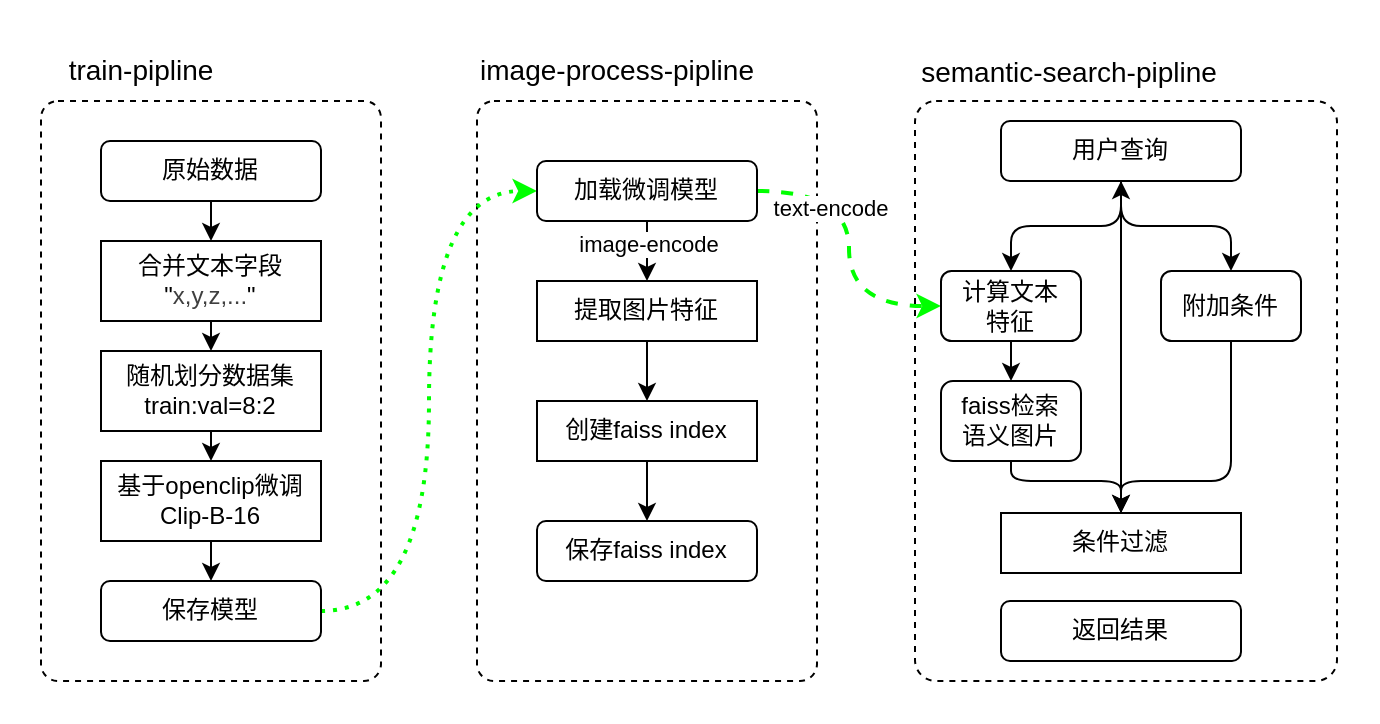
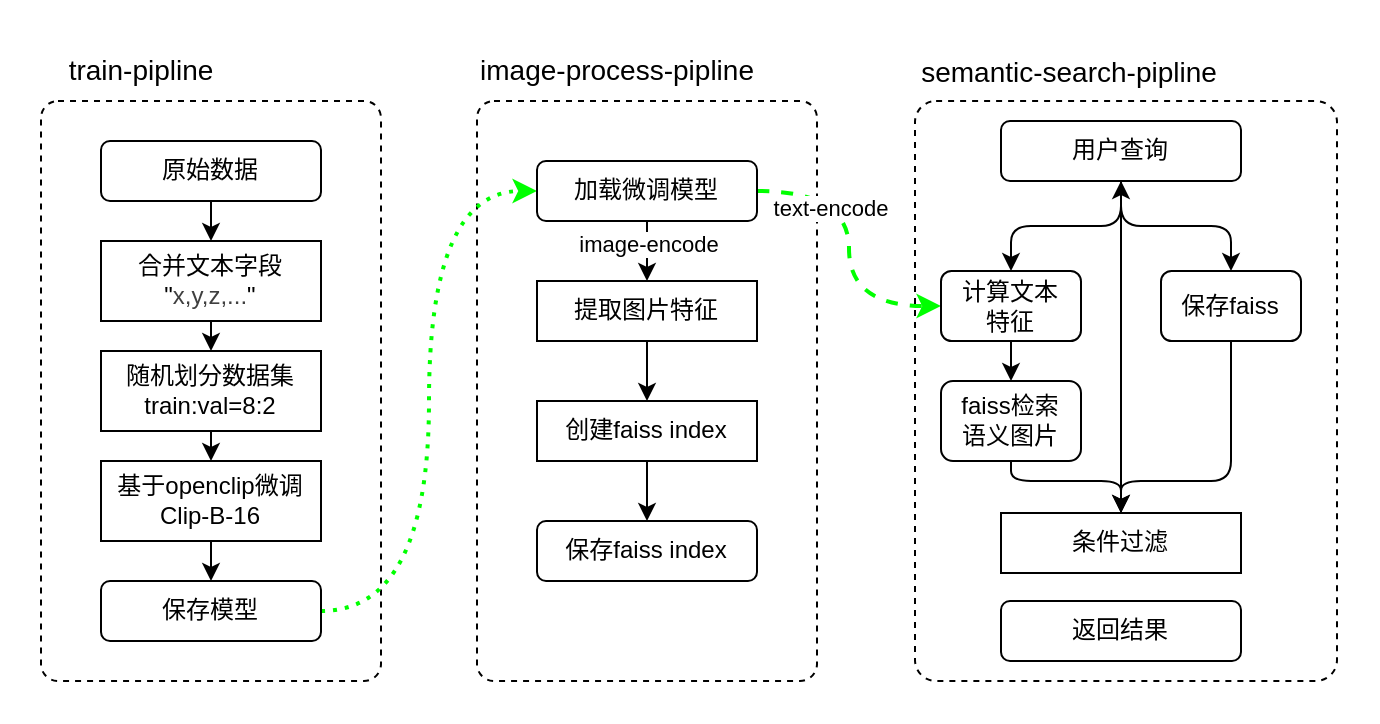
node "附加条件": label "附加条件" -> "保存faiss"
